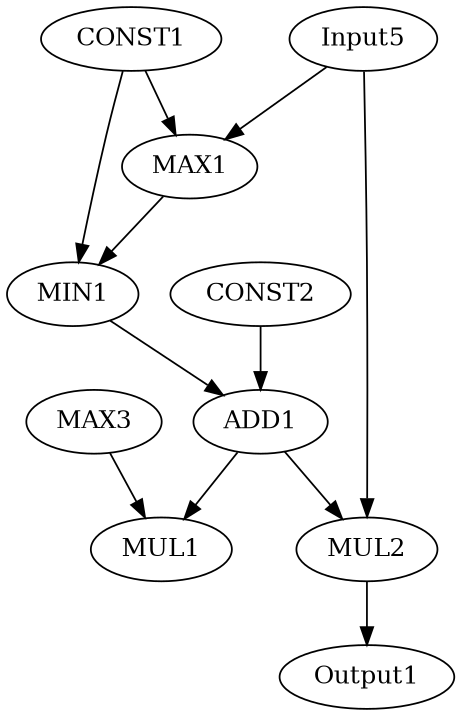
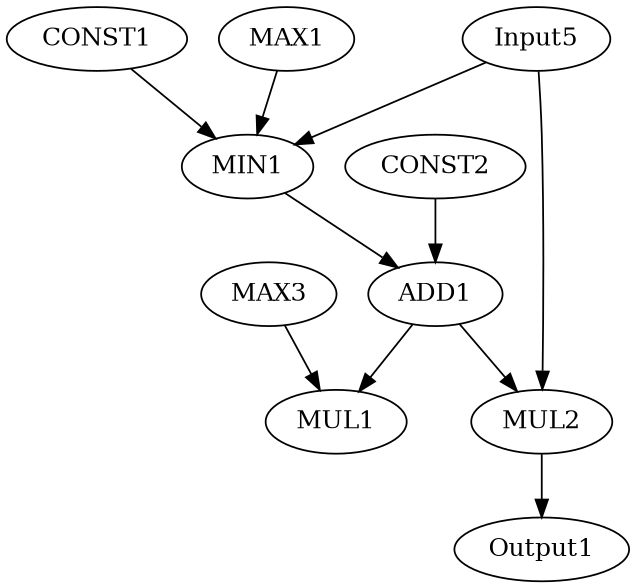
edge "CONST1" -> "MAX1": removed
edge "Input5" -> "MAX1": now "Input5" -> "MIN1"
